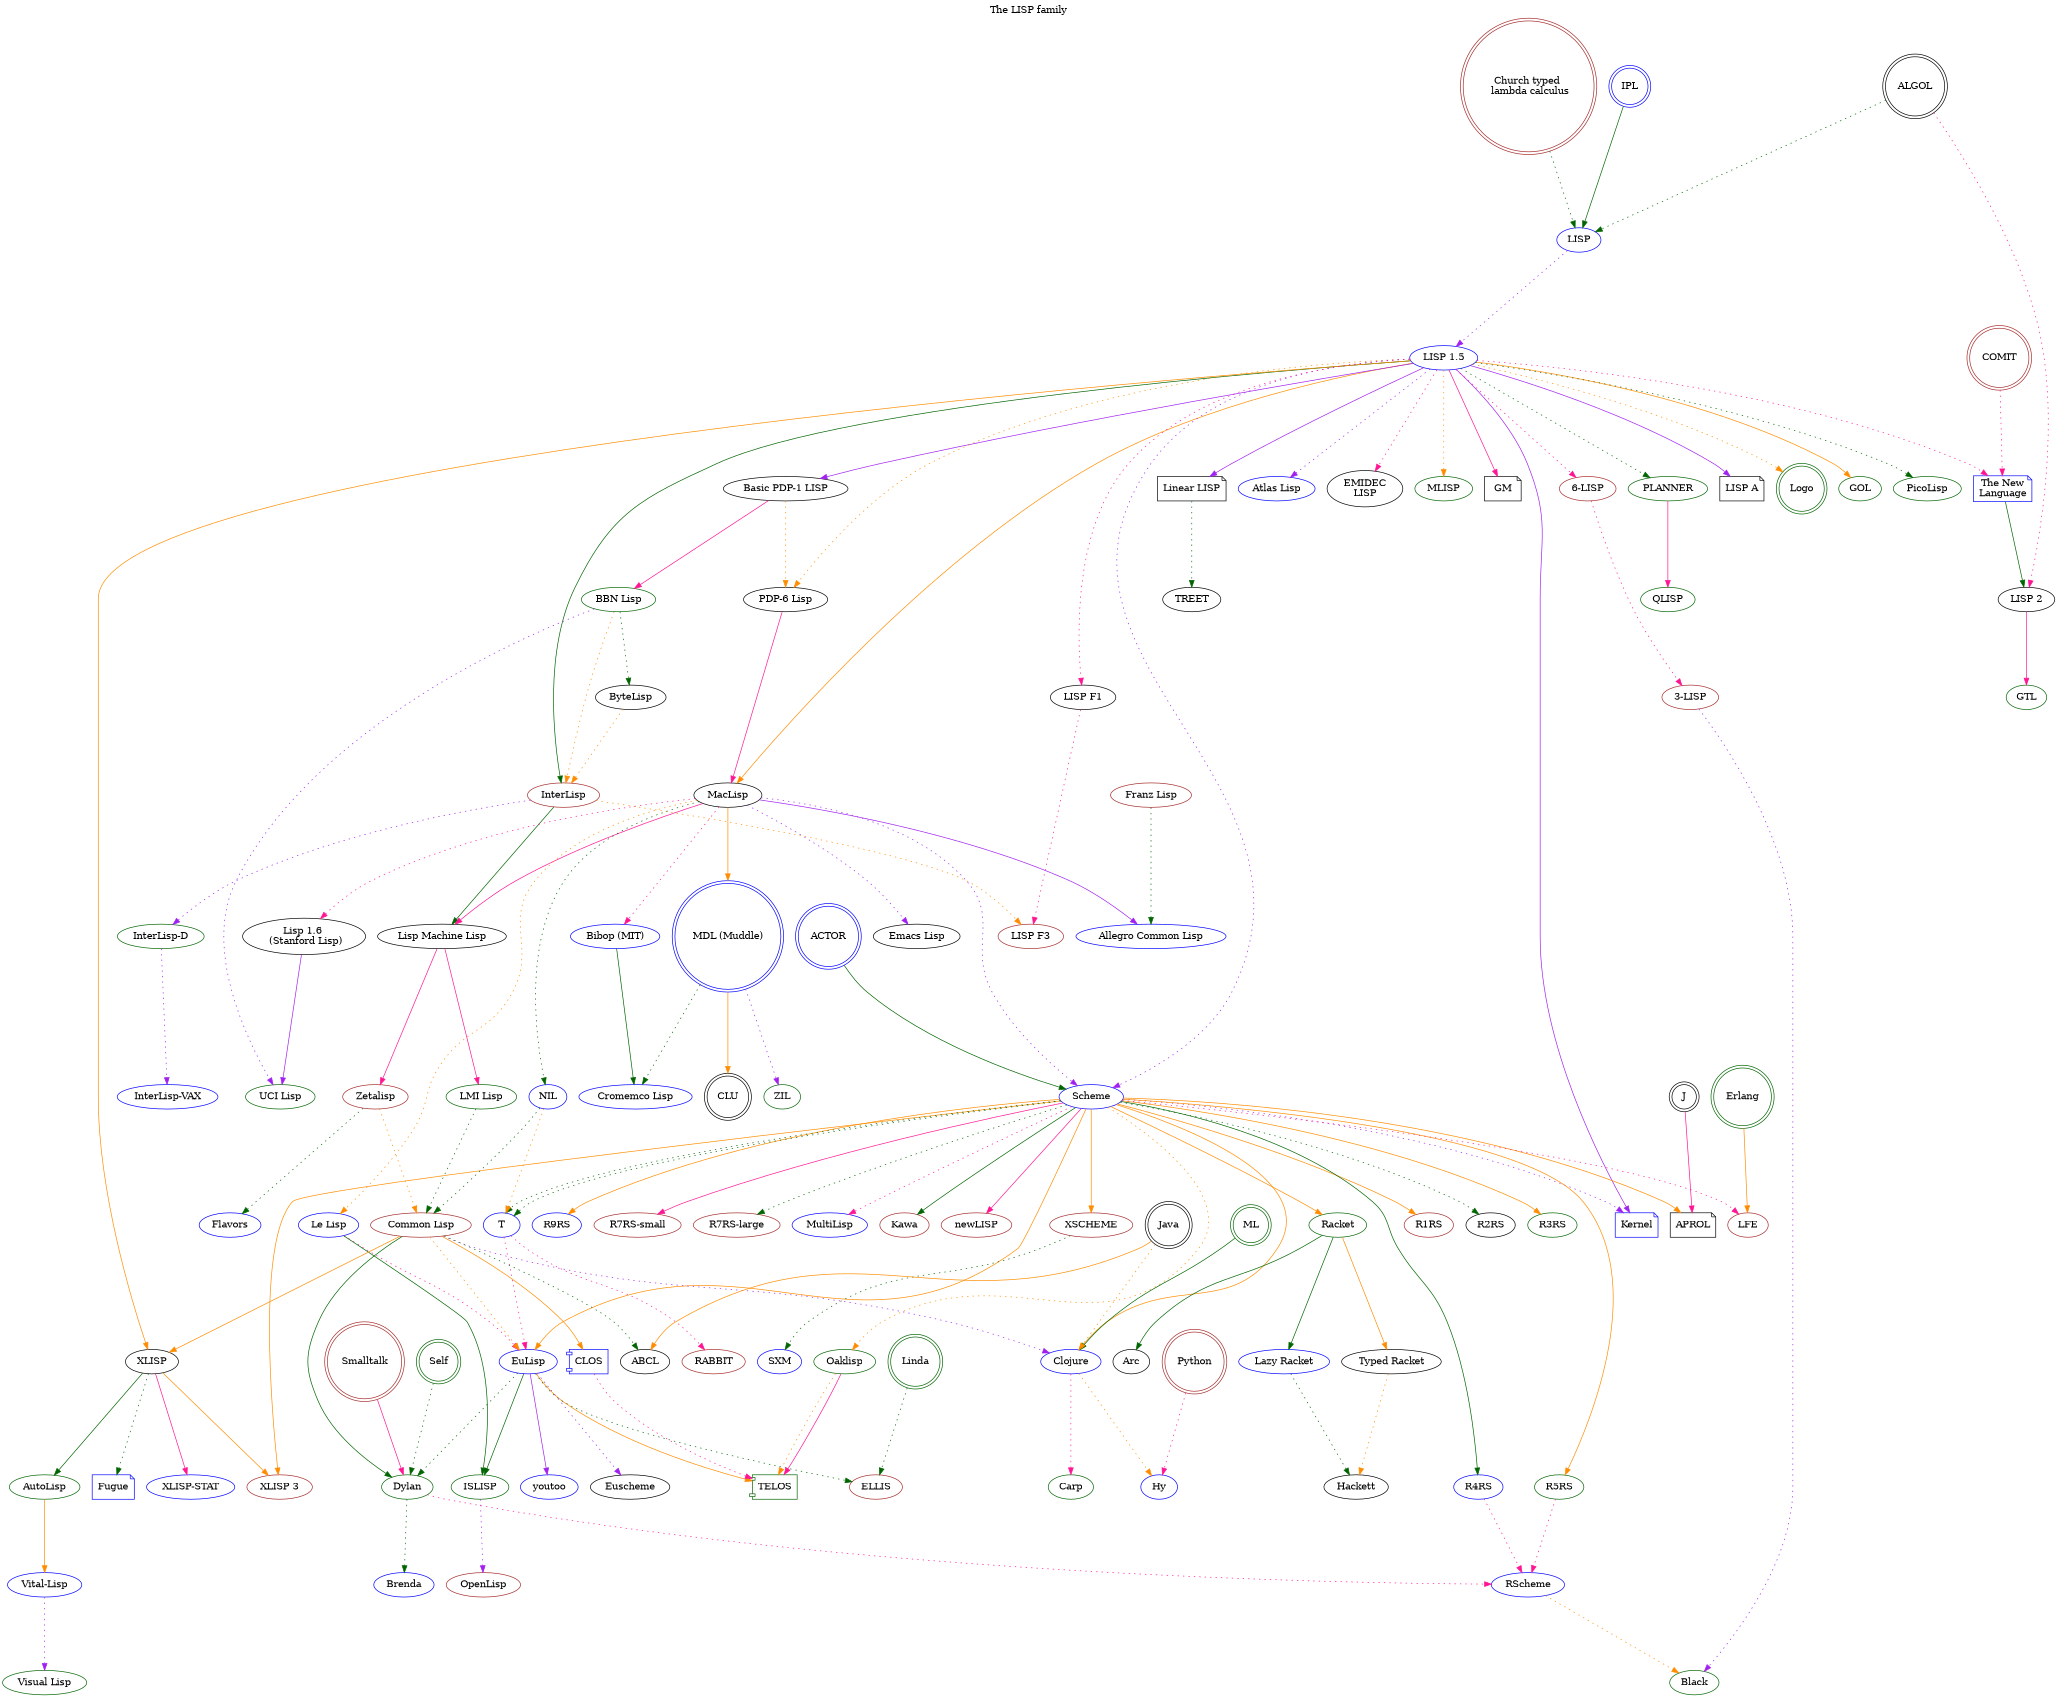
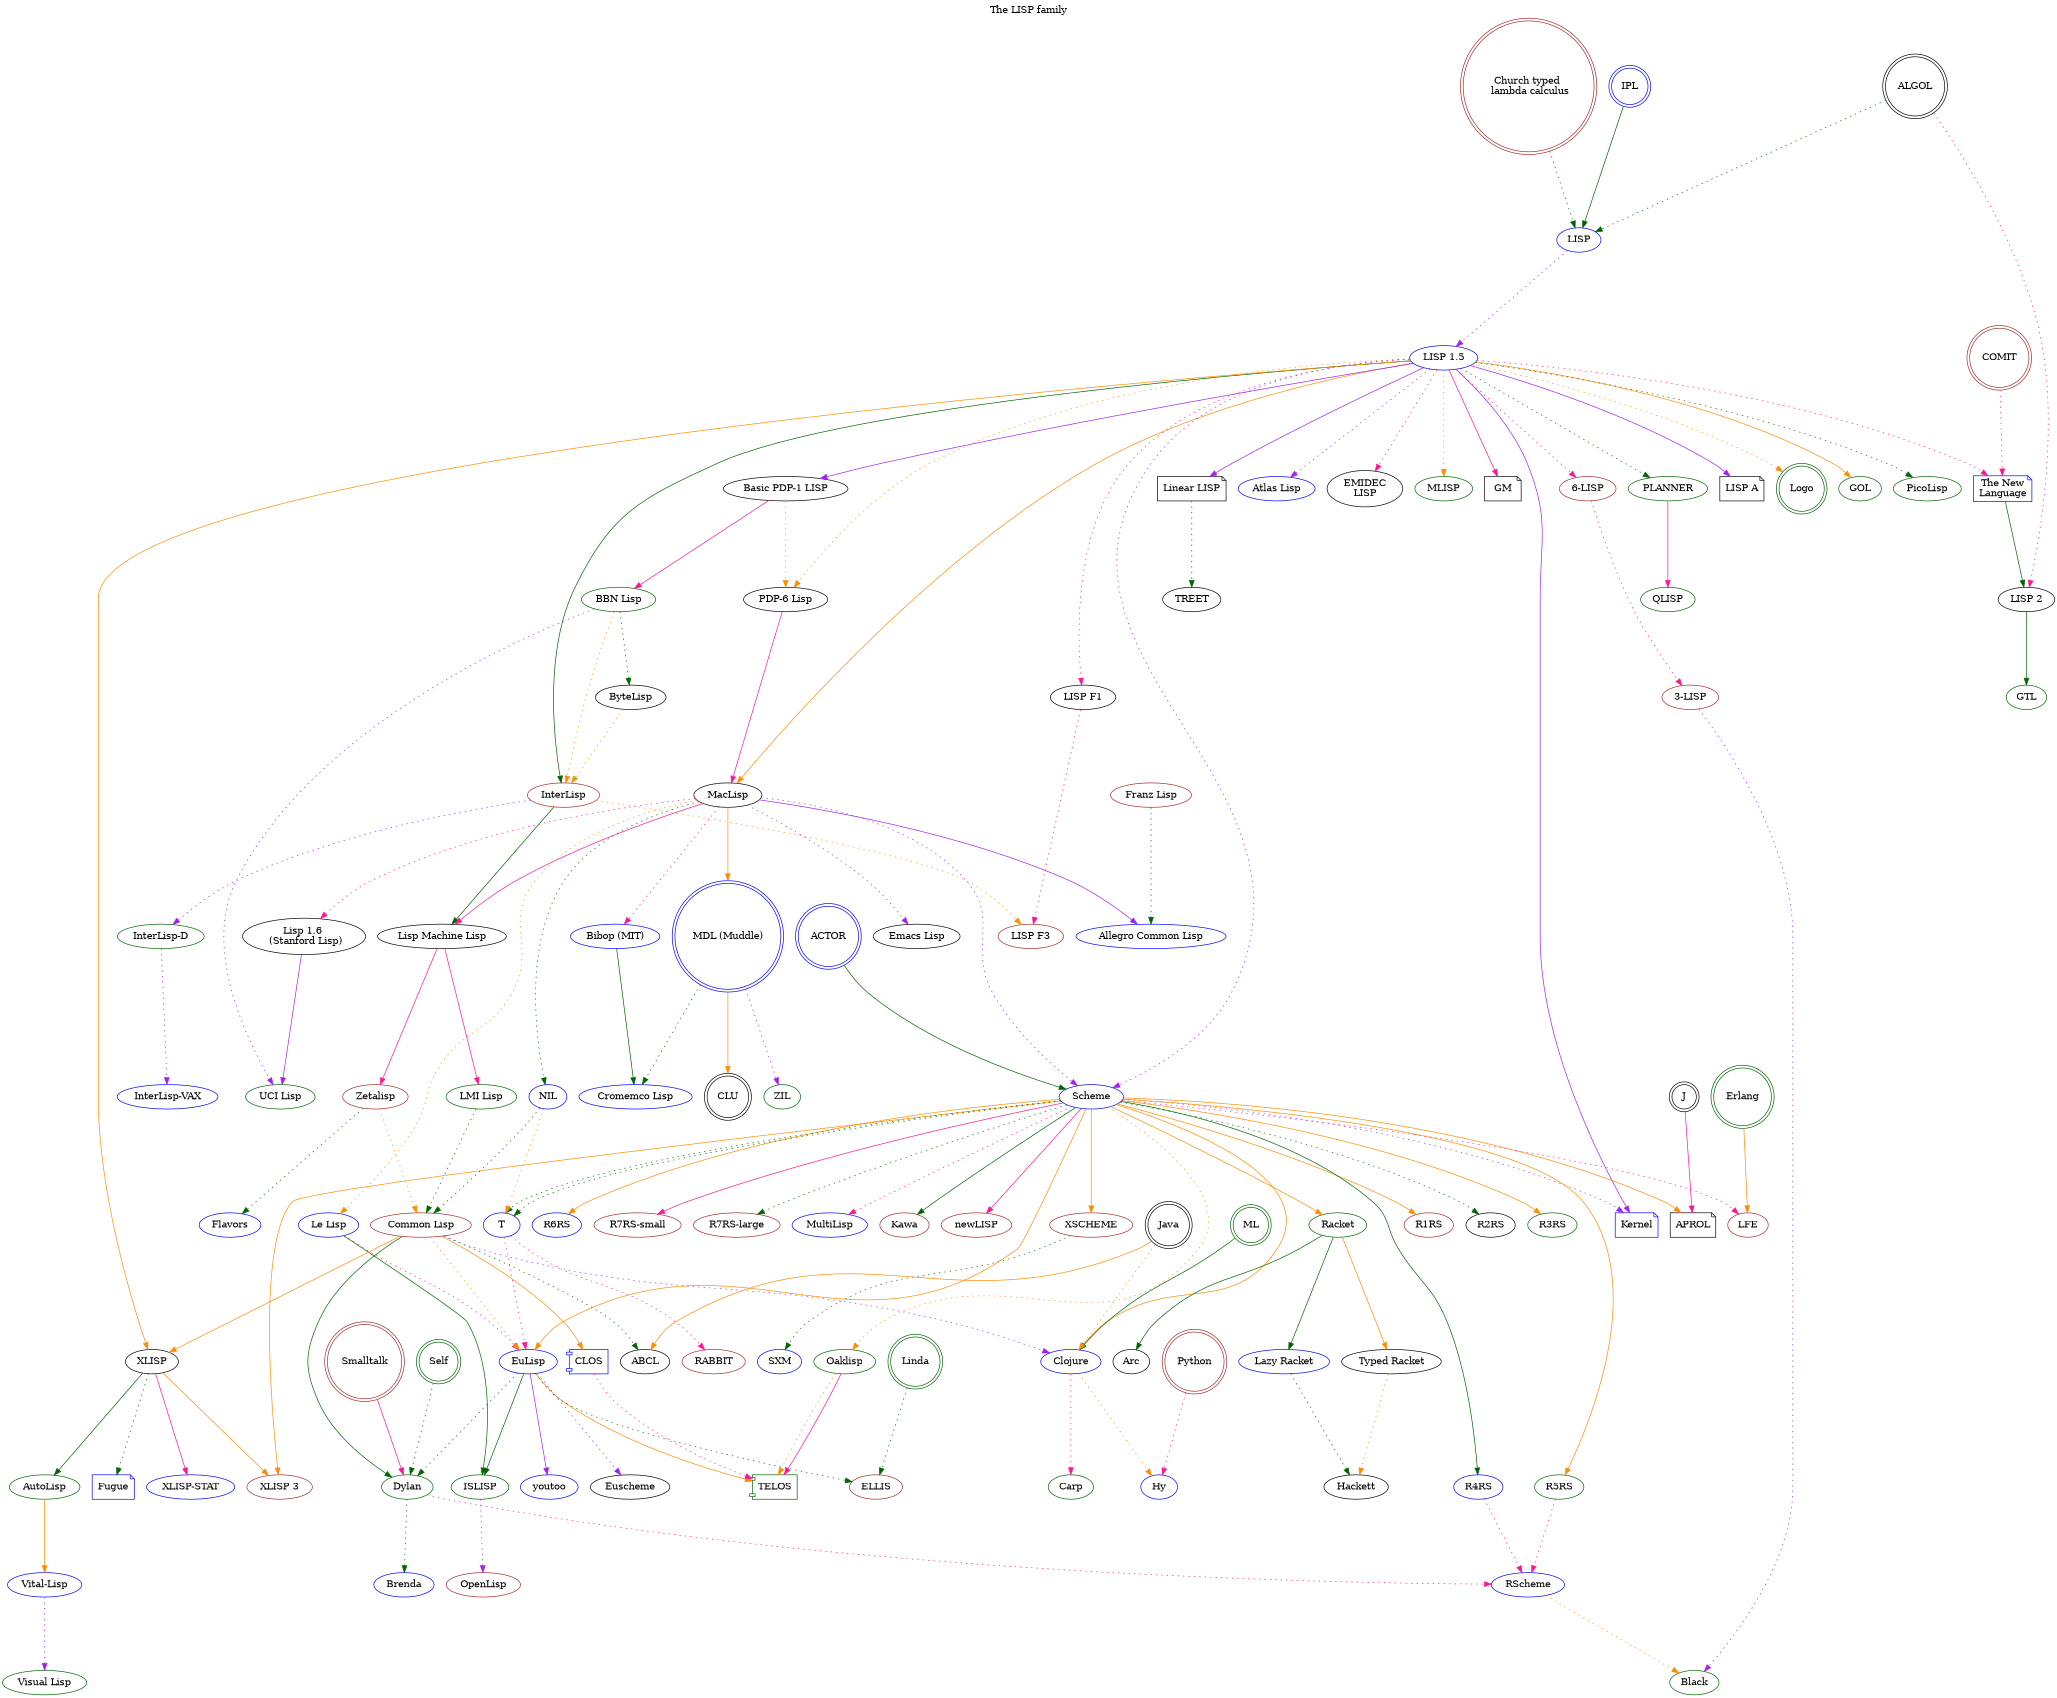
edge "LISP 2" -> "GTL": color deeppink -> darkgreen
node "R9RS": label "R9RS" -> "R6RS"
